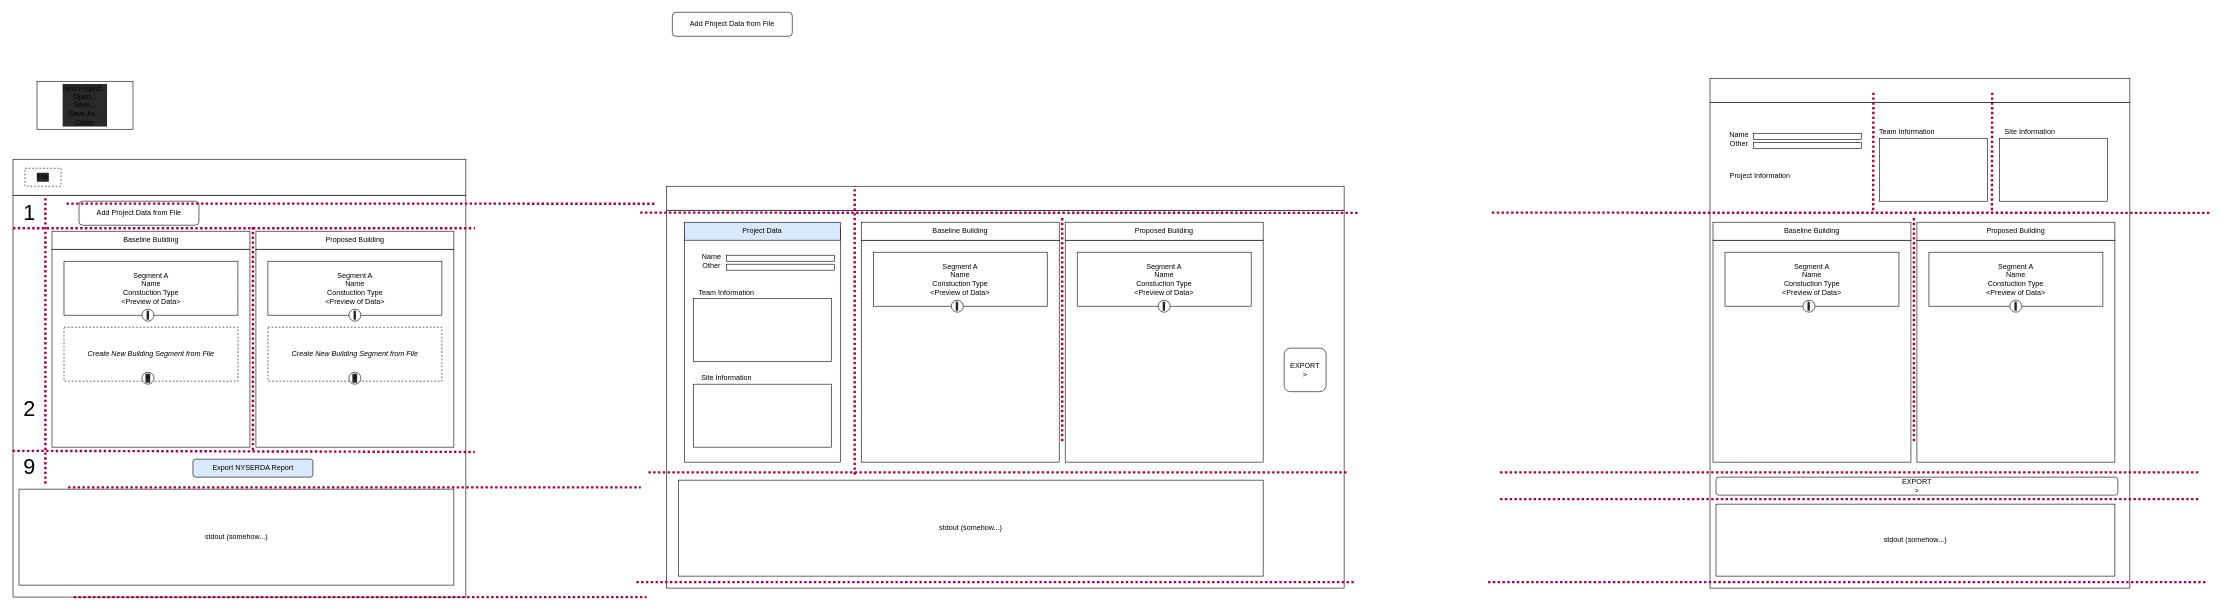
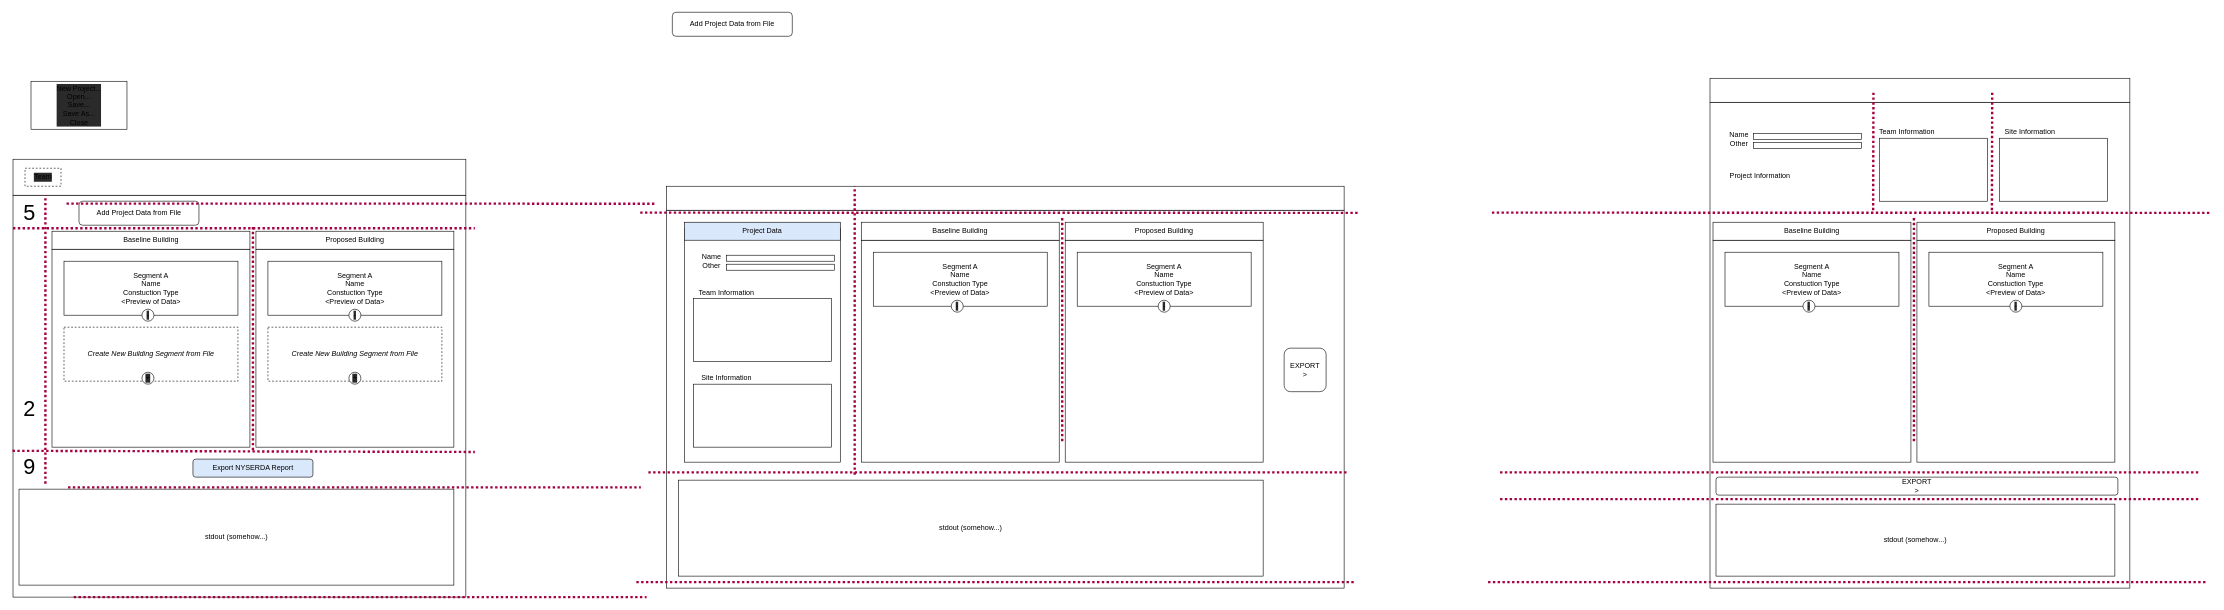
node "New Project... Open... Save... Save As... Close": moved (85, 105) -> (79, 105)
node "File": label "File" -> "Team"
node "1": label "1" -> "5"
